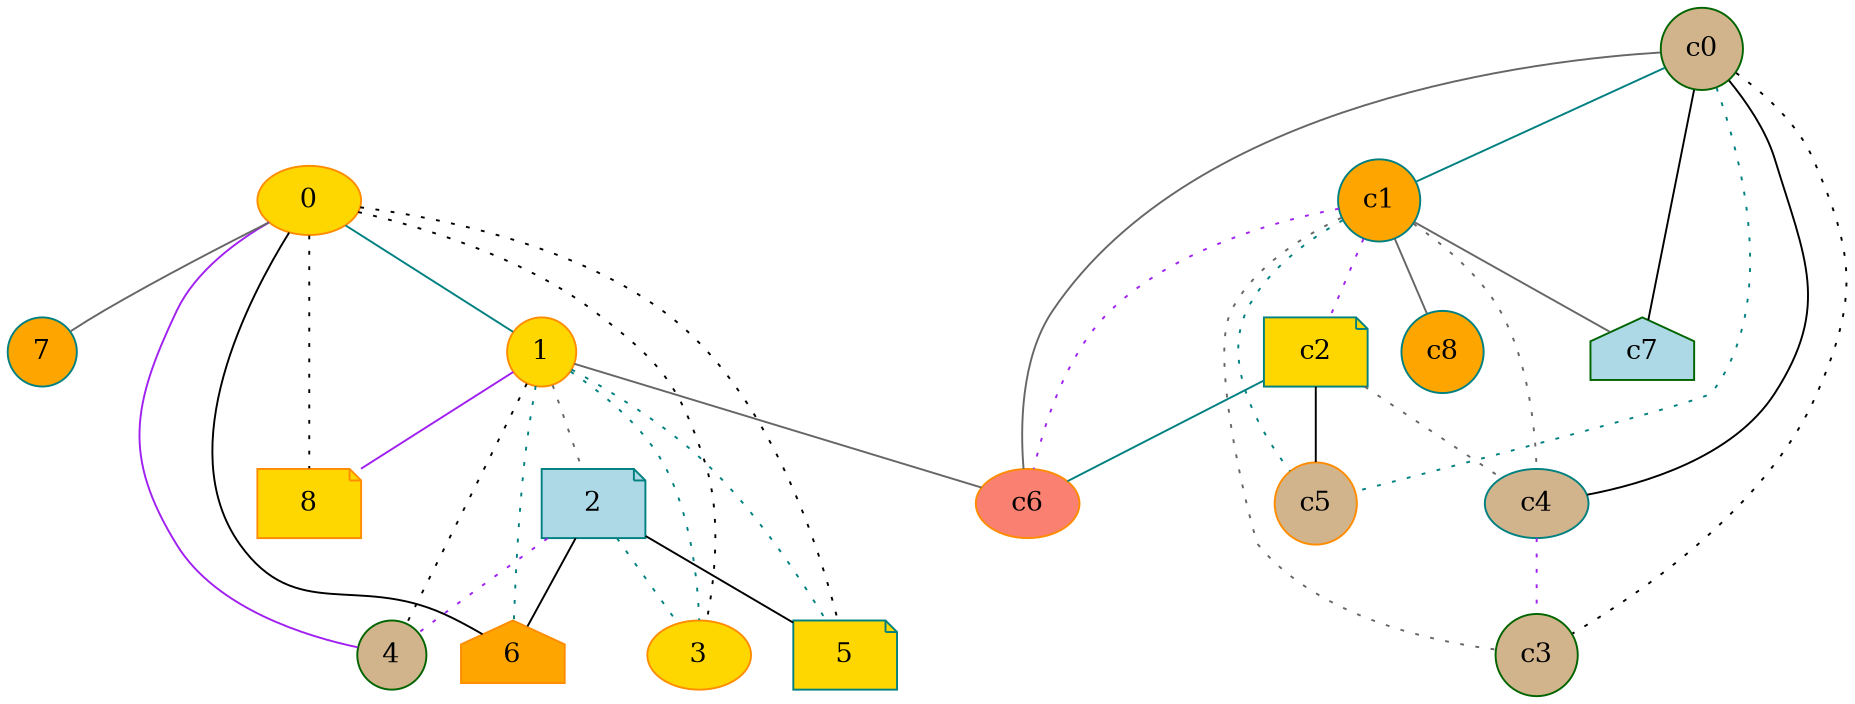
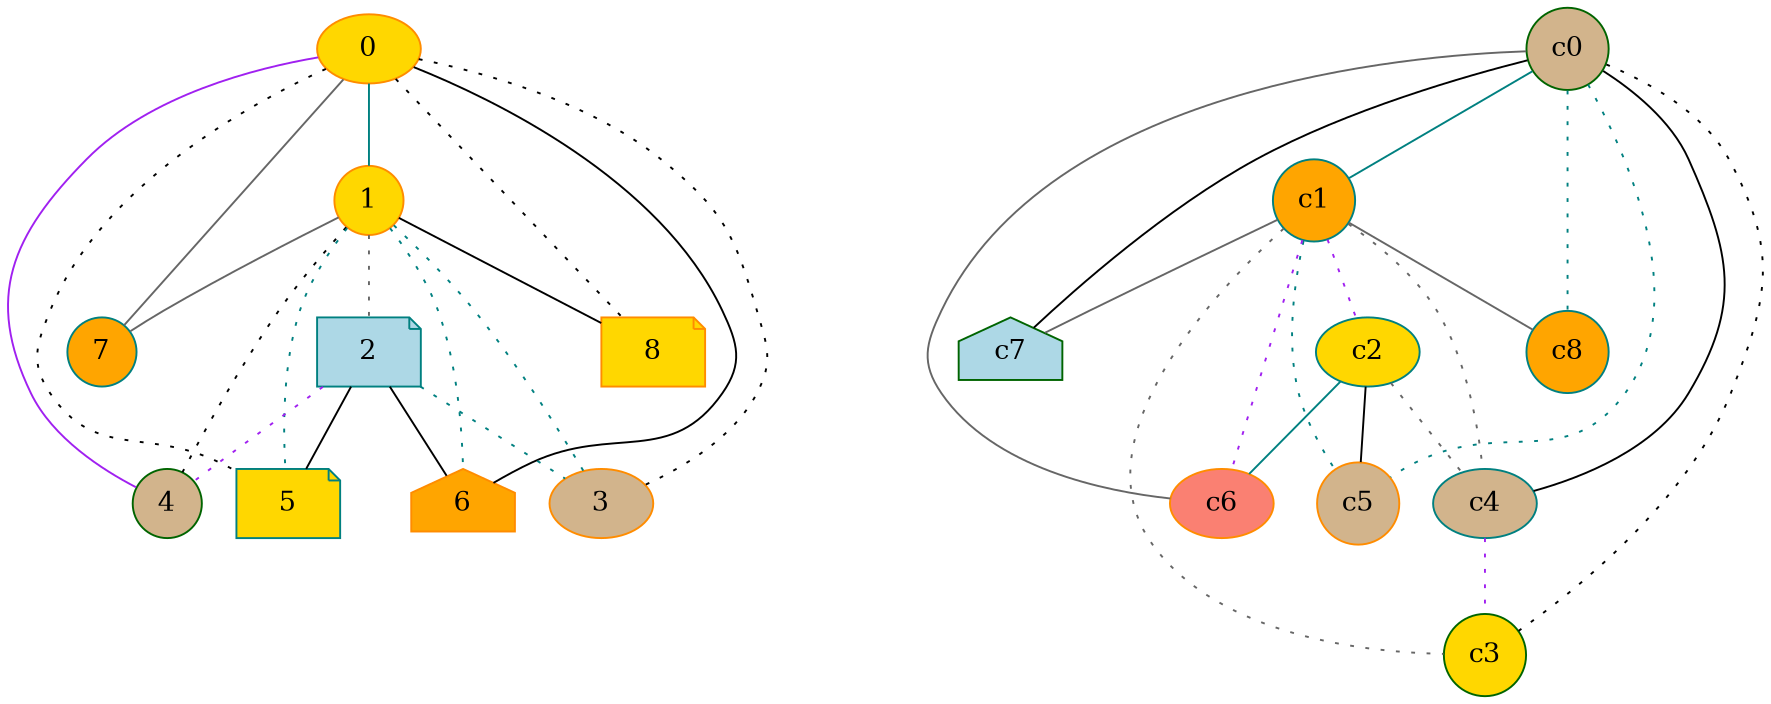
edge "c0" -- "c8": added
node "c2": shape note -> ellipse
edge "1" -- "8": color purple -> black
edge "1" -- "c6": now "1" -- "7"
node "3": fillcolor gold -> tan
node "c3": fillcolor tan -> gold
